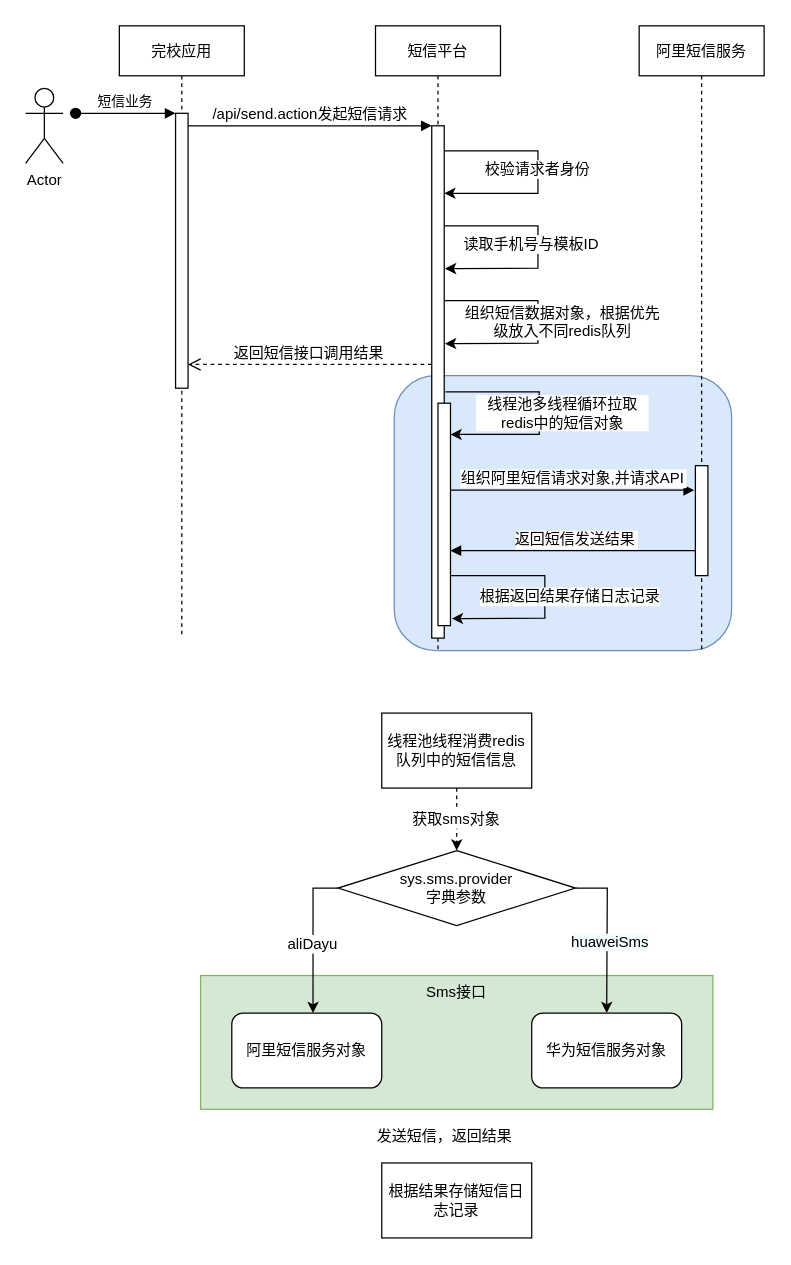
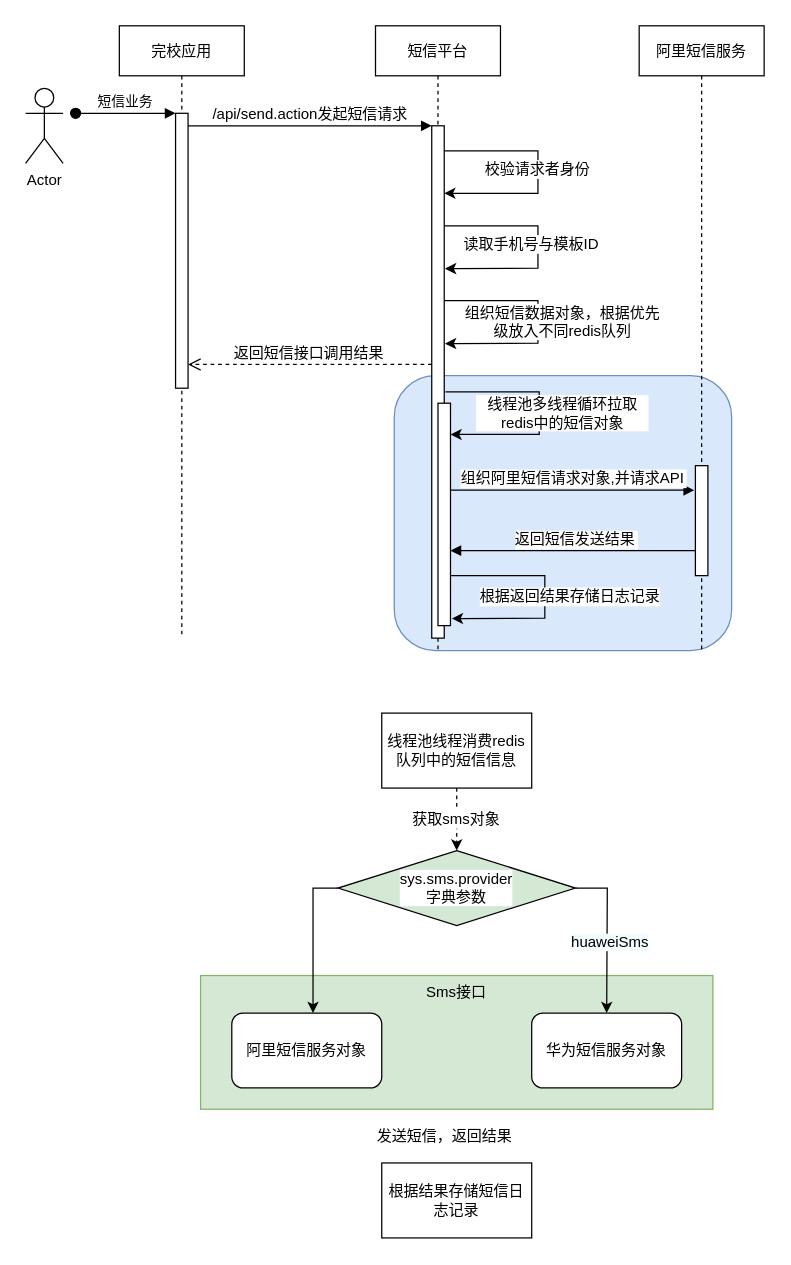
node "sys.sms.provider 字典参数": fillcolor #ffffff -> #d5e8d4
node "aliDayu": removed
